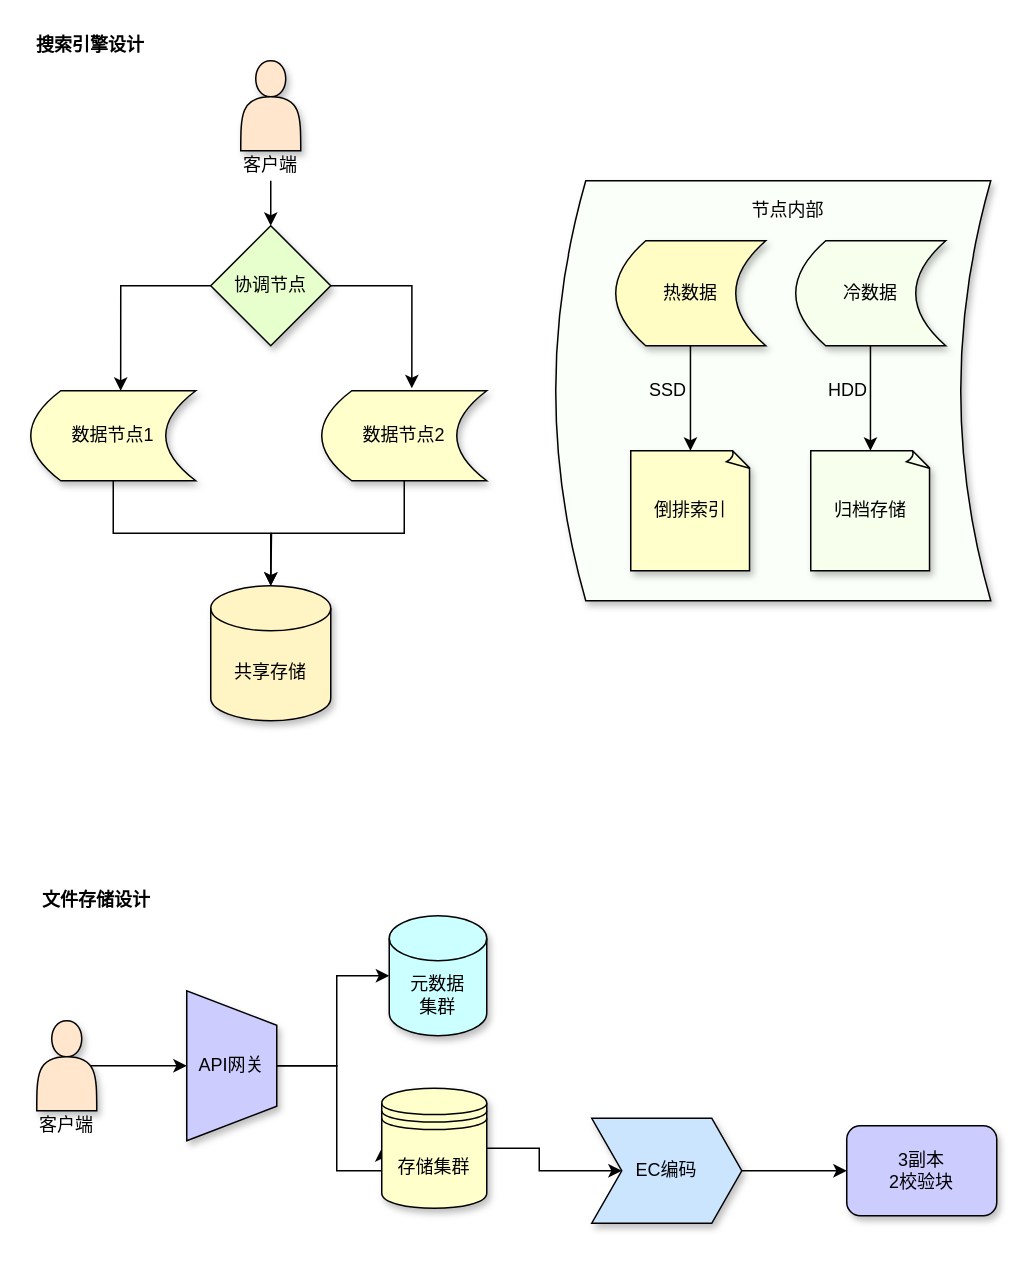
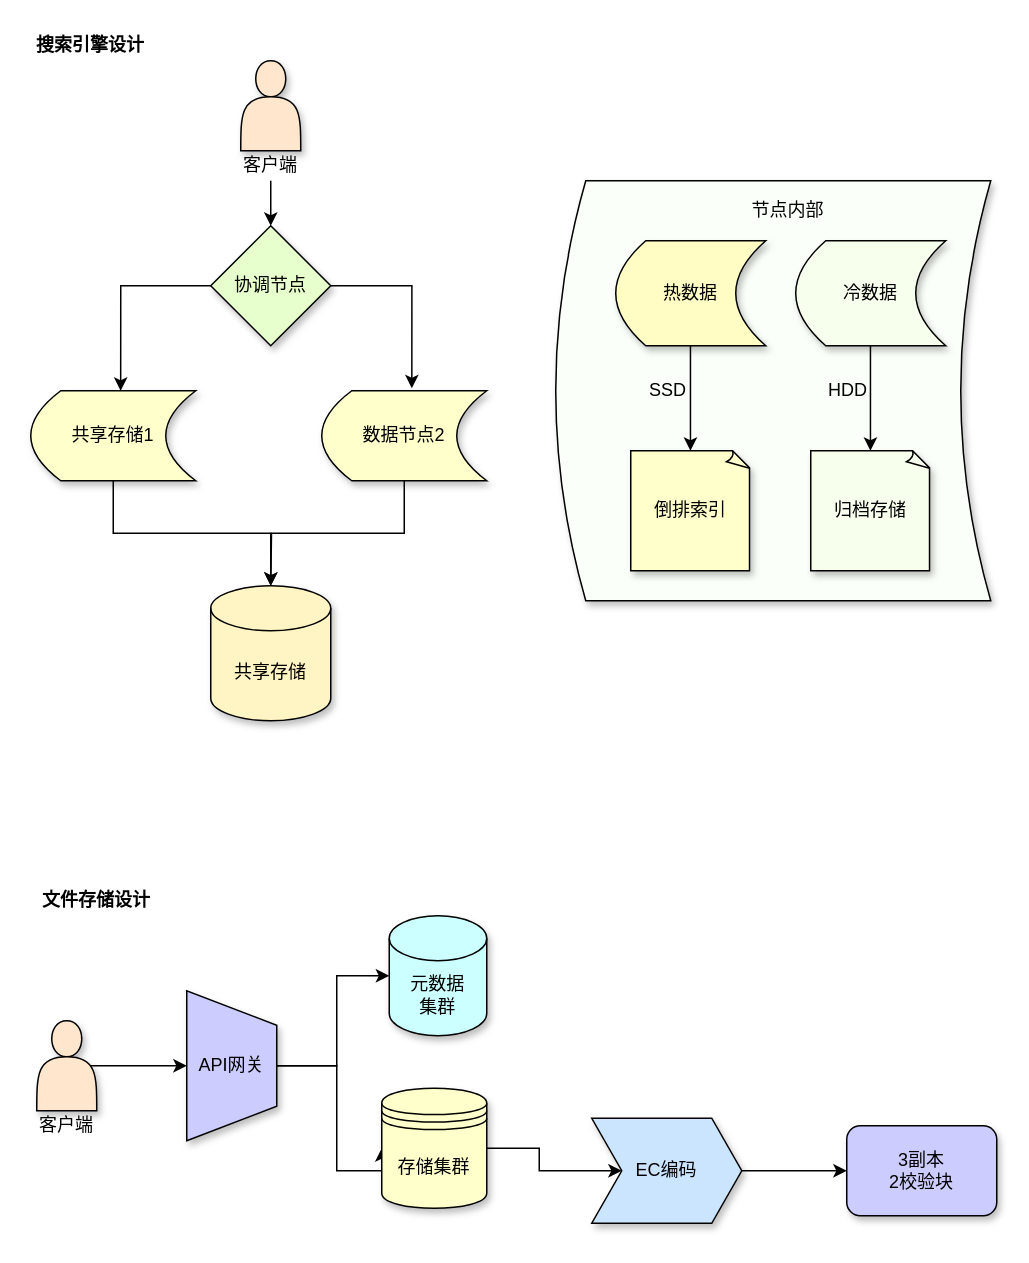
node "数据节点1": label "数据节点1" -> "共享存储1"
